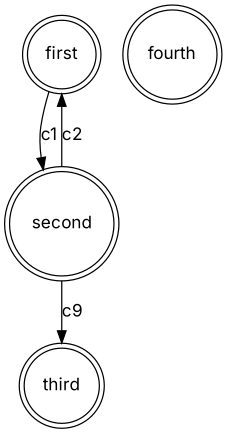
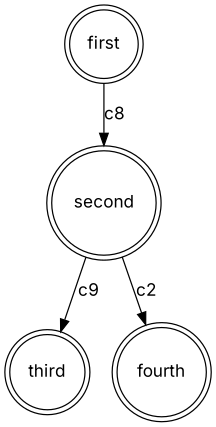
edge "first" -> "second": label "c1" -> "c8"
edge "second" -> "first": now "second" -> "fourth"
